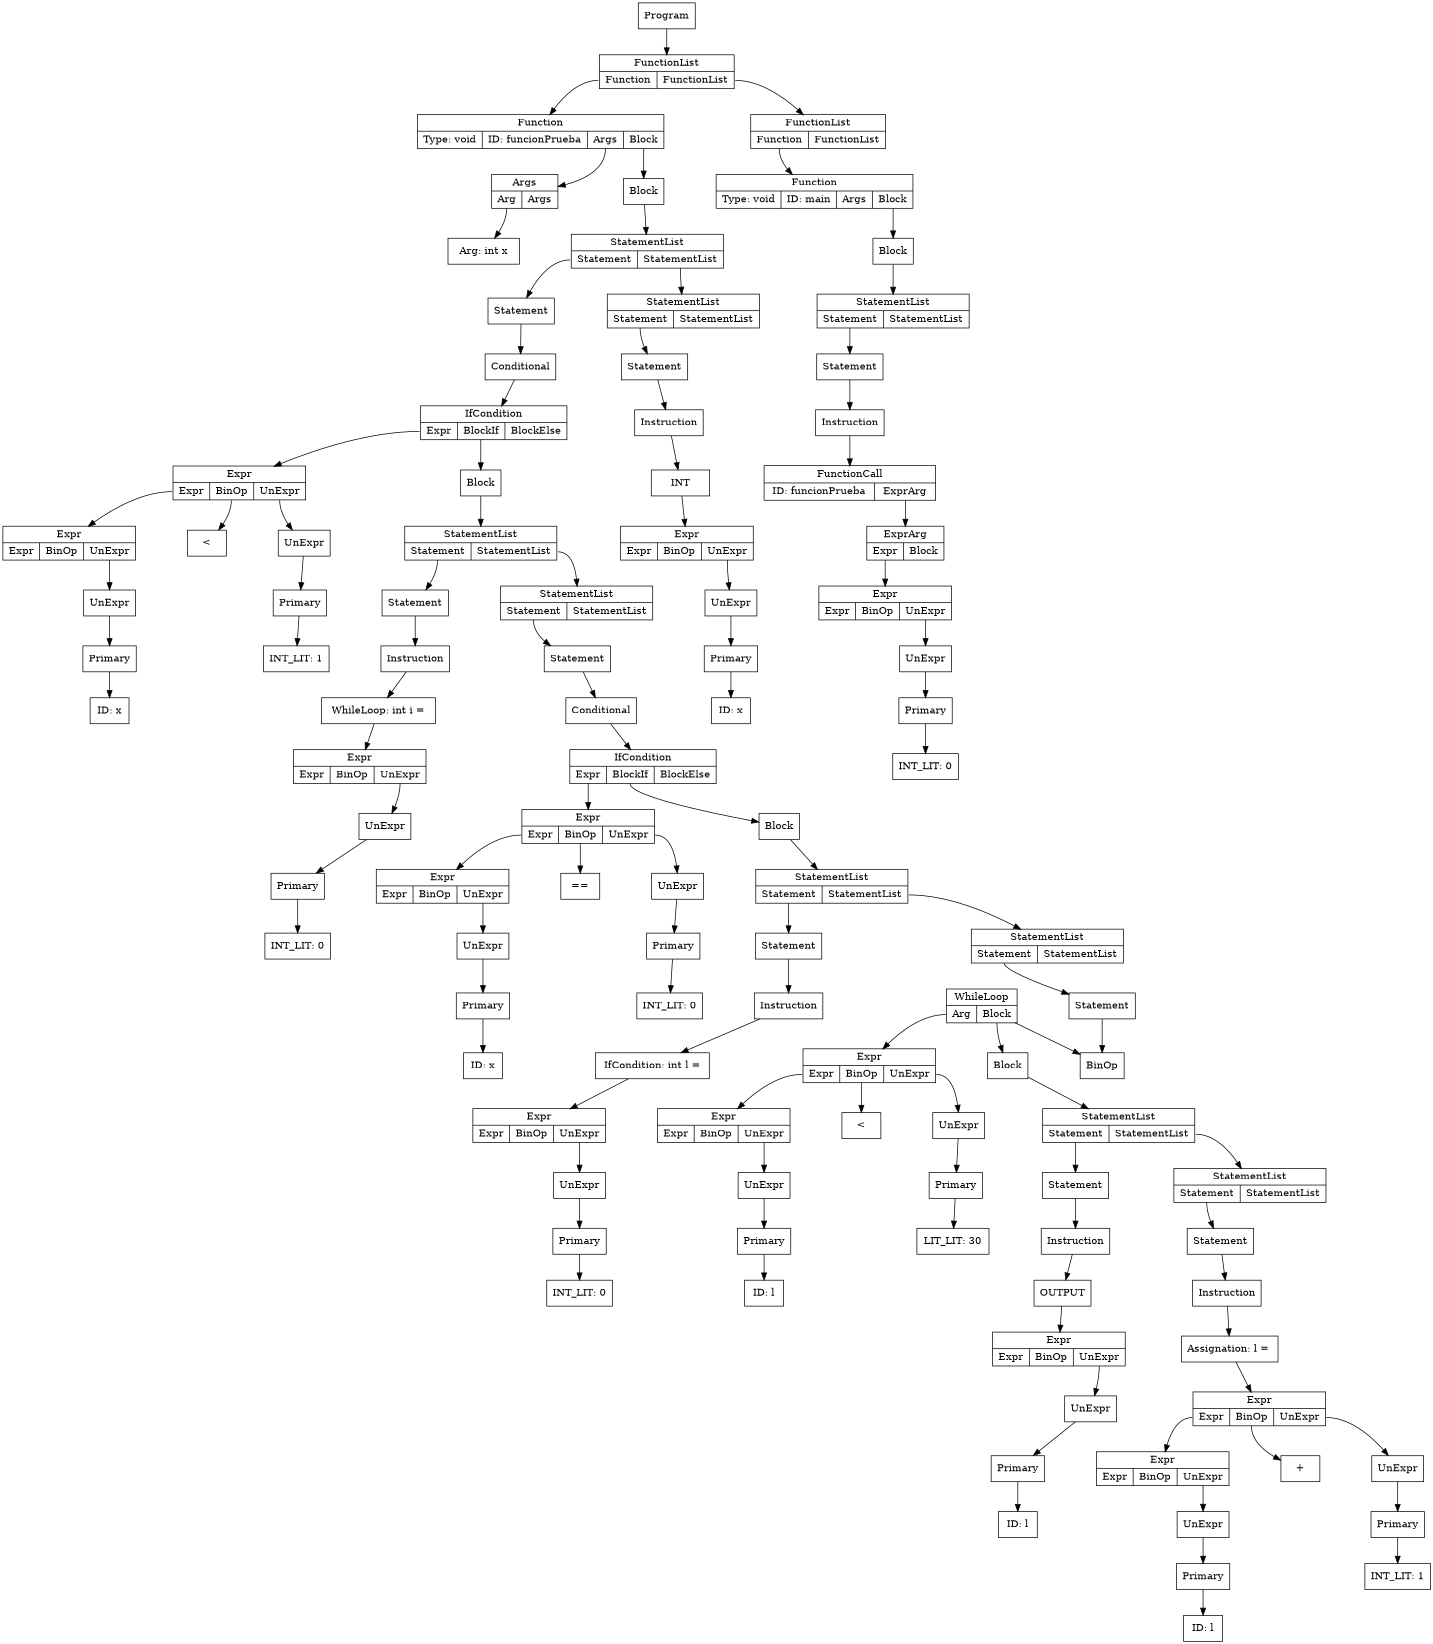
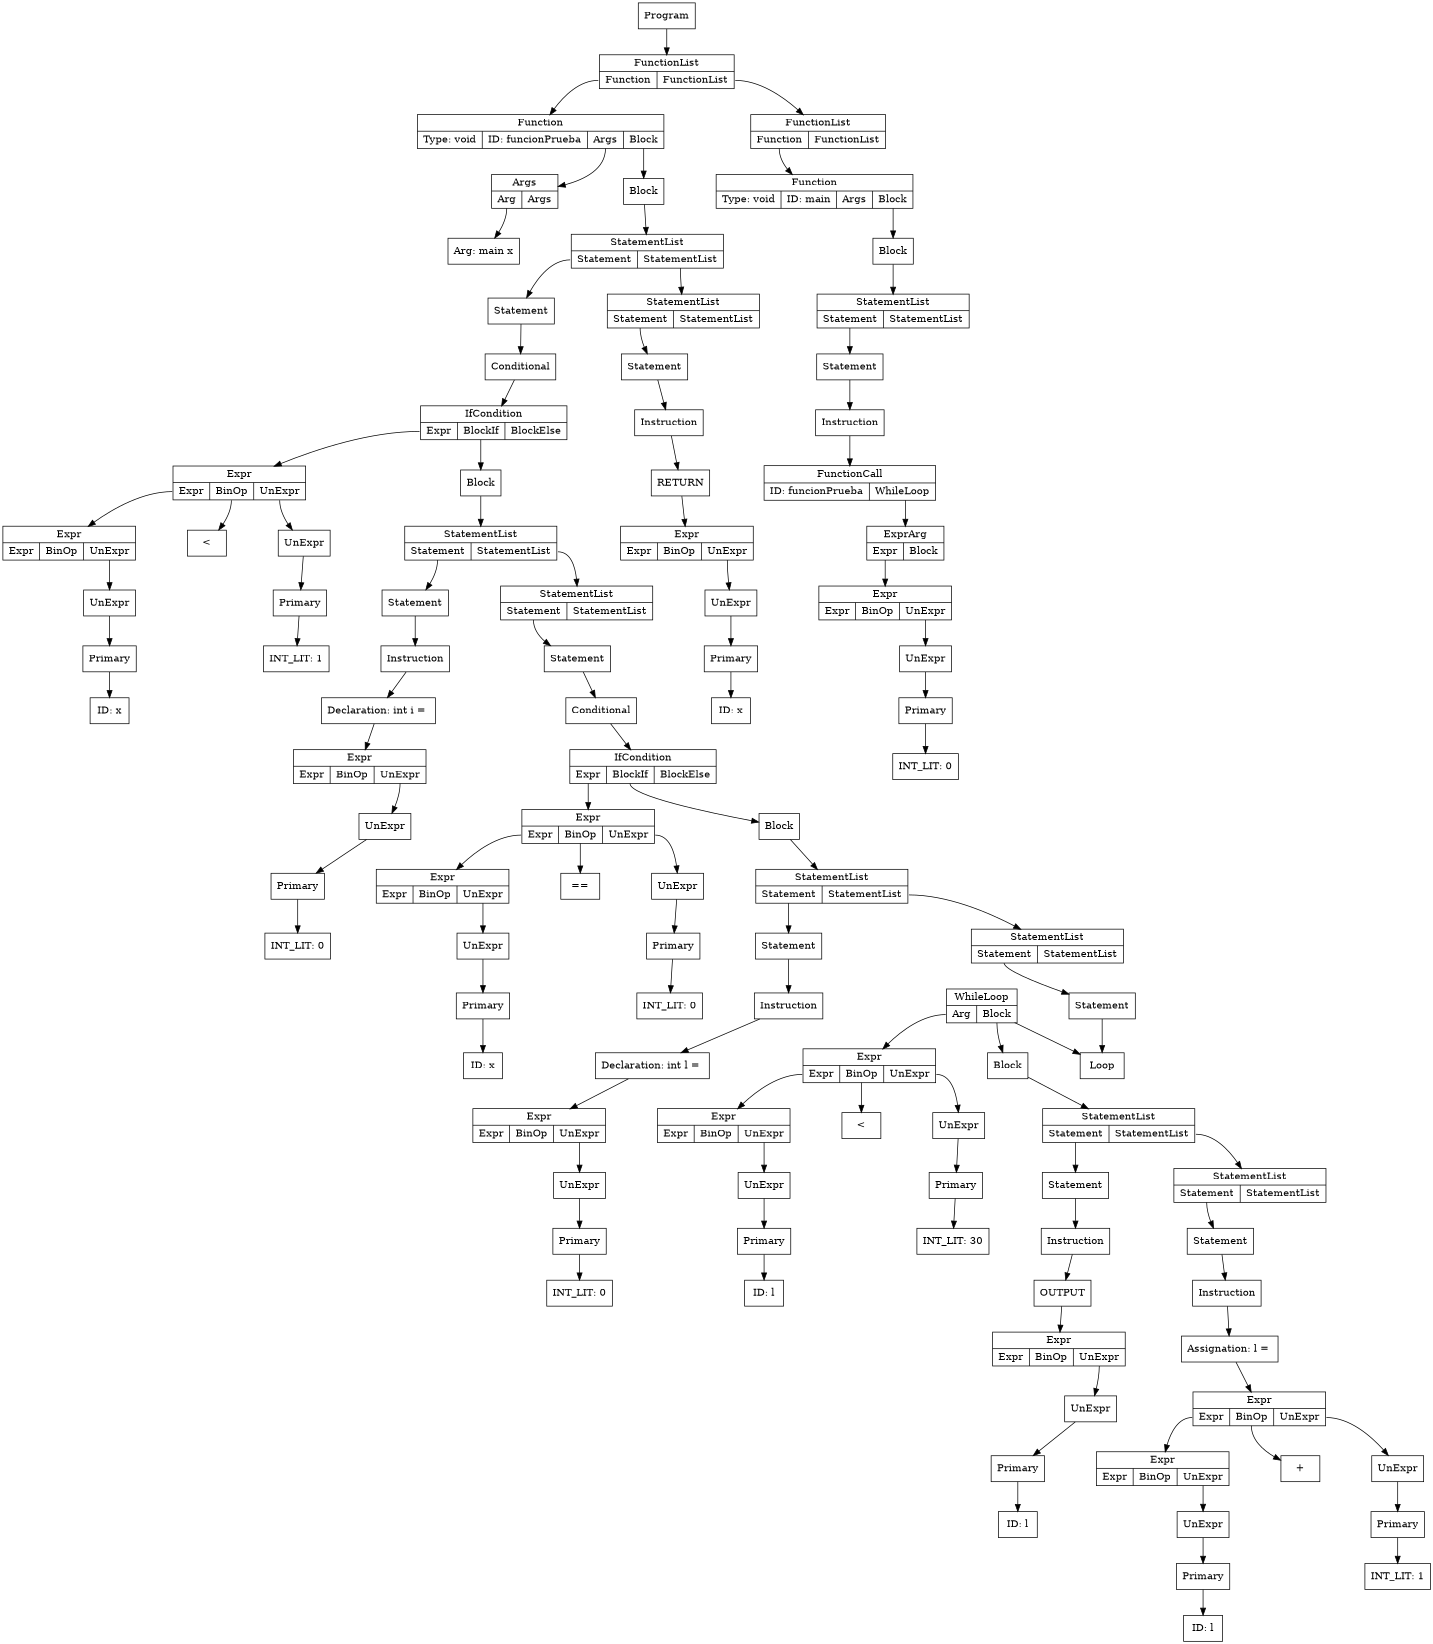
node "Arg: int x": label "Arg: int x" -> "Arg: main x"
node "INT": label "INT" -> "RETURN"
node "FunctionCall": text "ExprArg" -> "WhileLoop"
node "WhileLoop: int i =": label "WhileLoop: int i =" -> "Declaration: int i ="
node "IfCondition: int l =": label "IfCondition: int l =" -> "Declaration: int l ="
node "BinOp": label "BinOp" -> "Loop"
node "LIT_LIT: 30": label "LIT_LIT: 30" -> "INT_LIT: 30"
